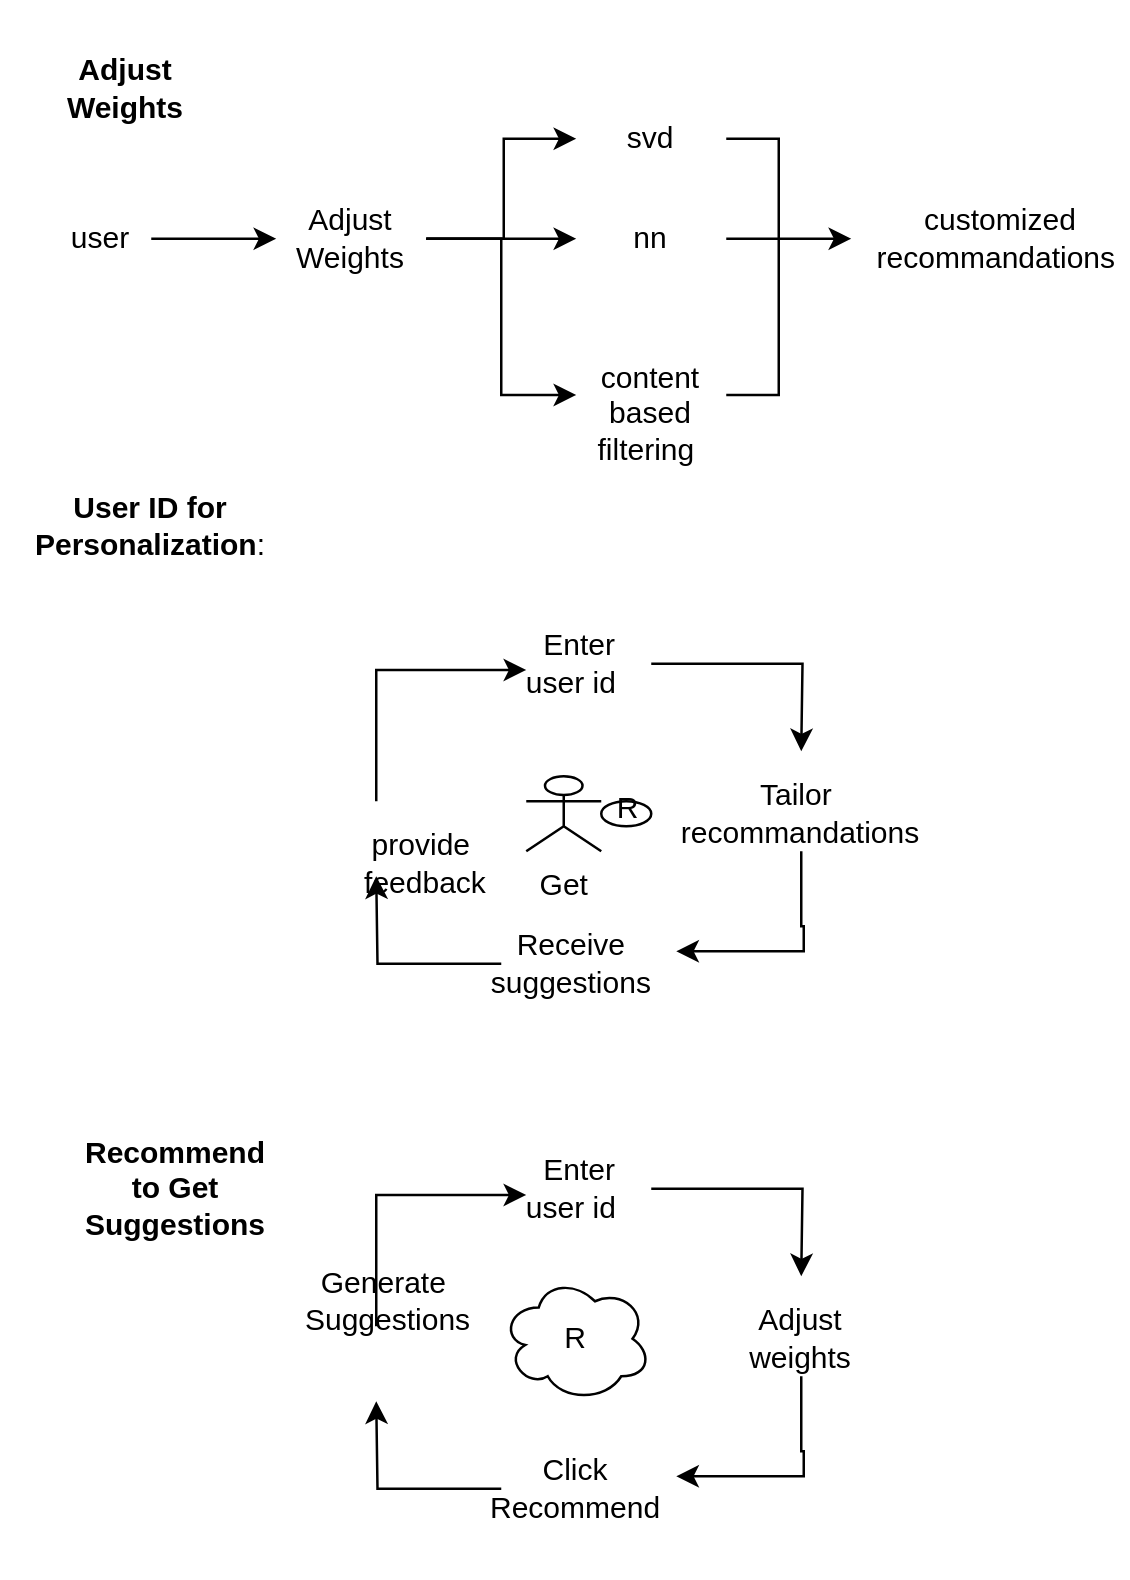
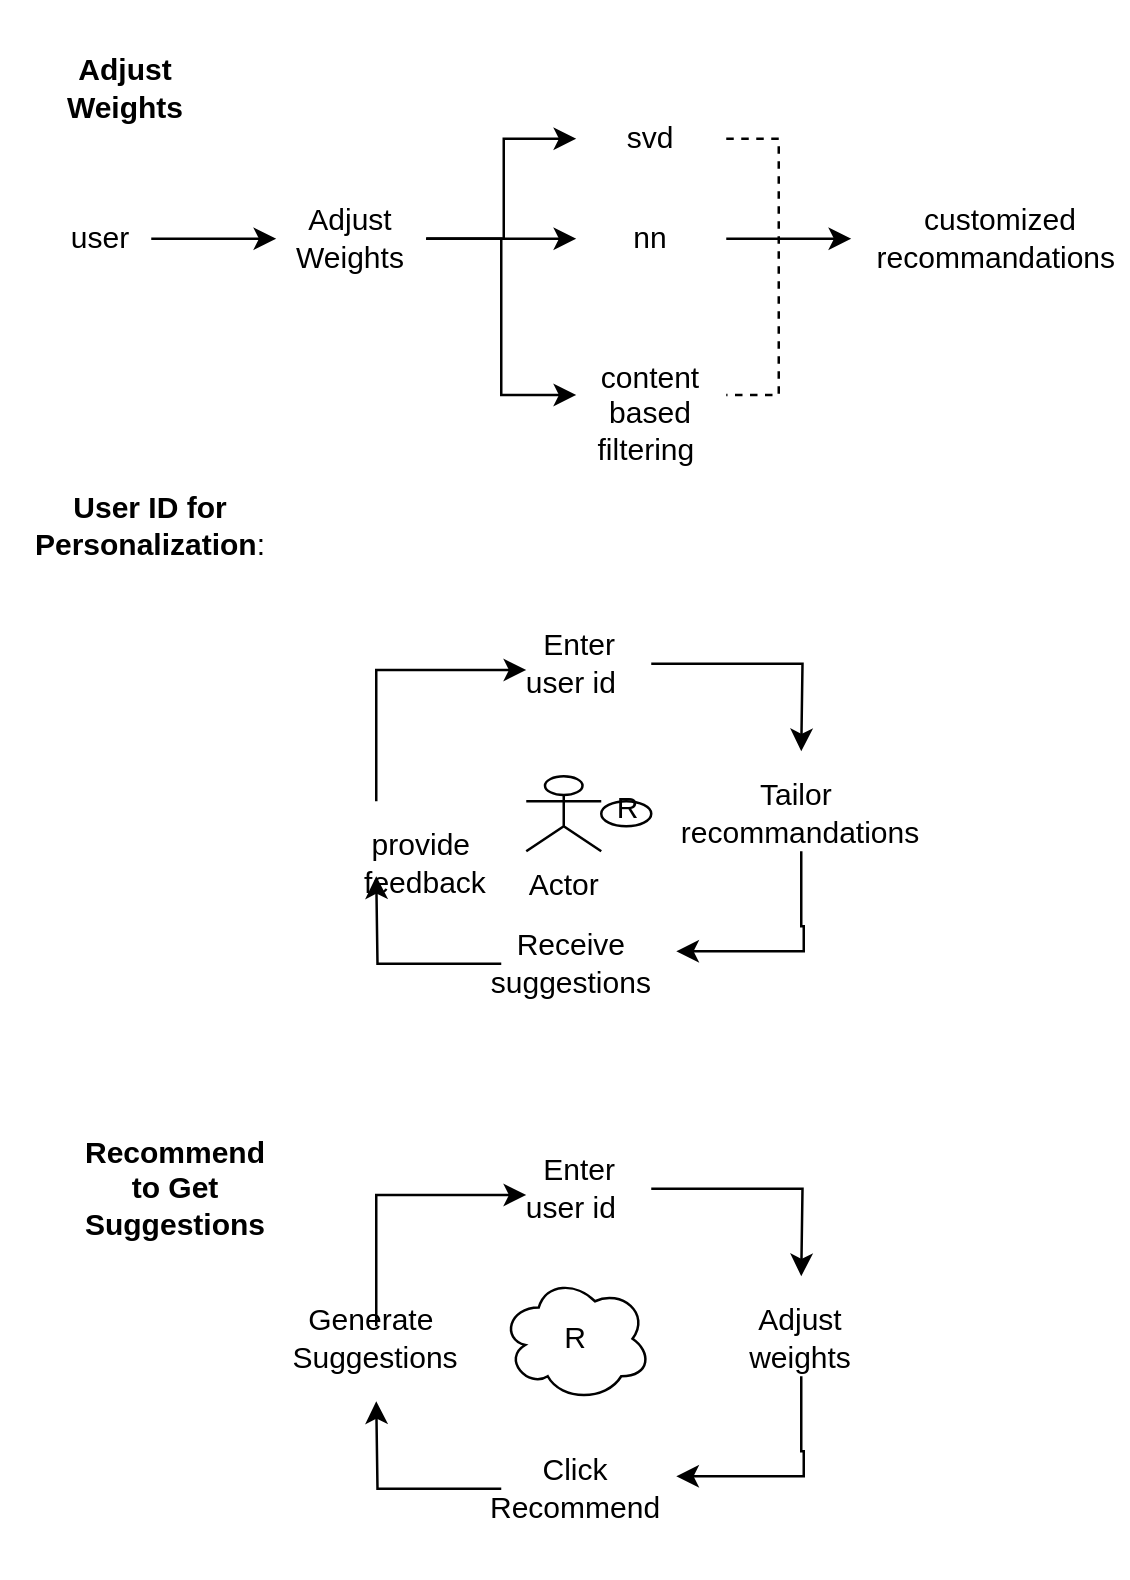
edge "svd" -- "content based filtering": style solid -> dashed
node "Get": label "Get" -> "Actor"
node "Generate Suggestions": moved (389, 1301) -> (376, 1339)
